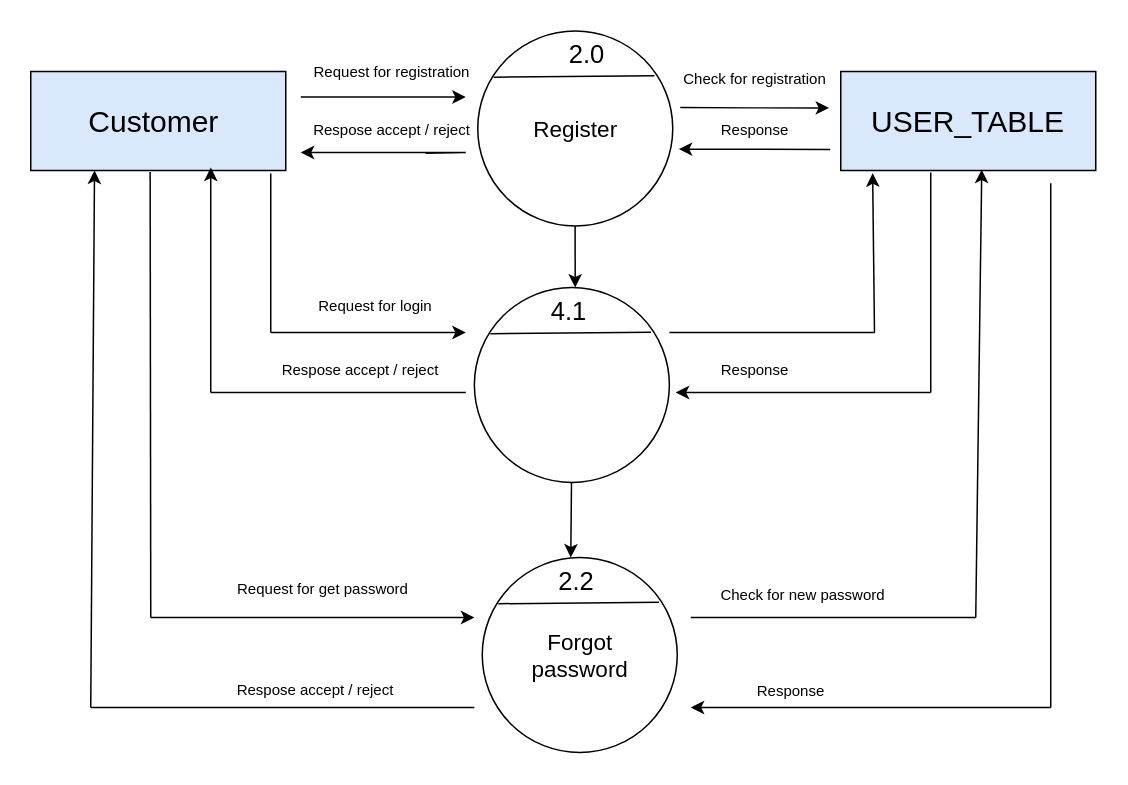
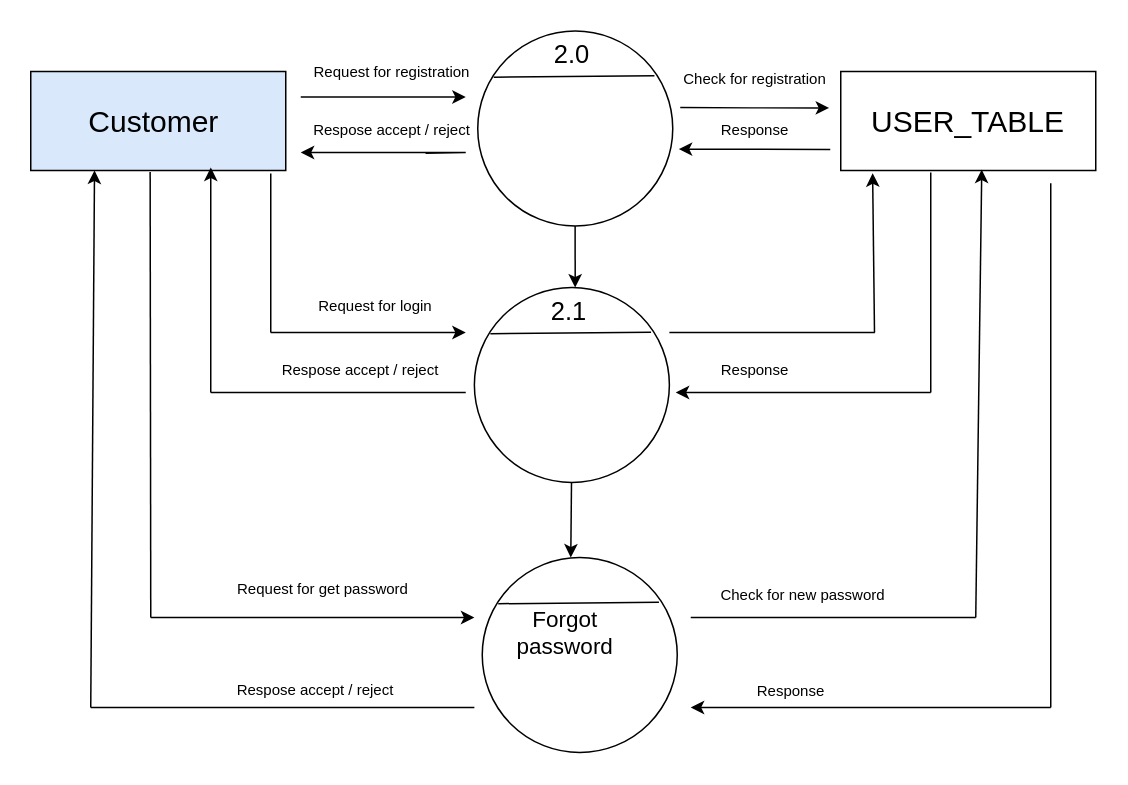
node "2.0": moved (587, 56) -> (572, 56)
node "USER_TABLE": fillcolor #dae8fc -> #ffffff
node "Register": removed
node "4.1": label "4.1" -> "2.1"
node "2.2": removed
node "Forgot password": moved (580, 655) -> (565, 632)
